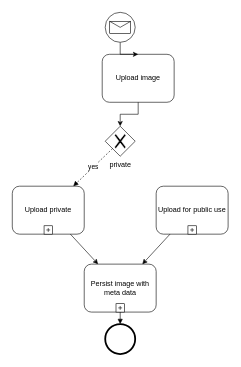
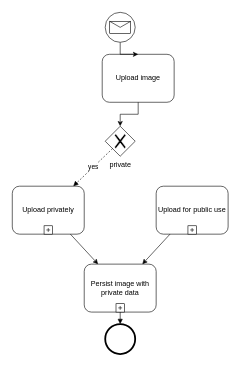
node "Upload private": label "Upload private" -> "Upload privately"
node "Persist image with meta data": label "Persist image with meta data" -> "Persist image with private data"
